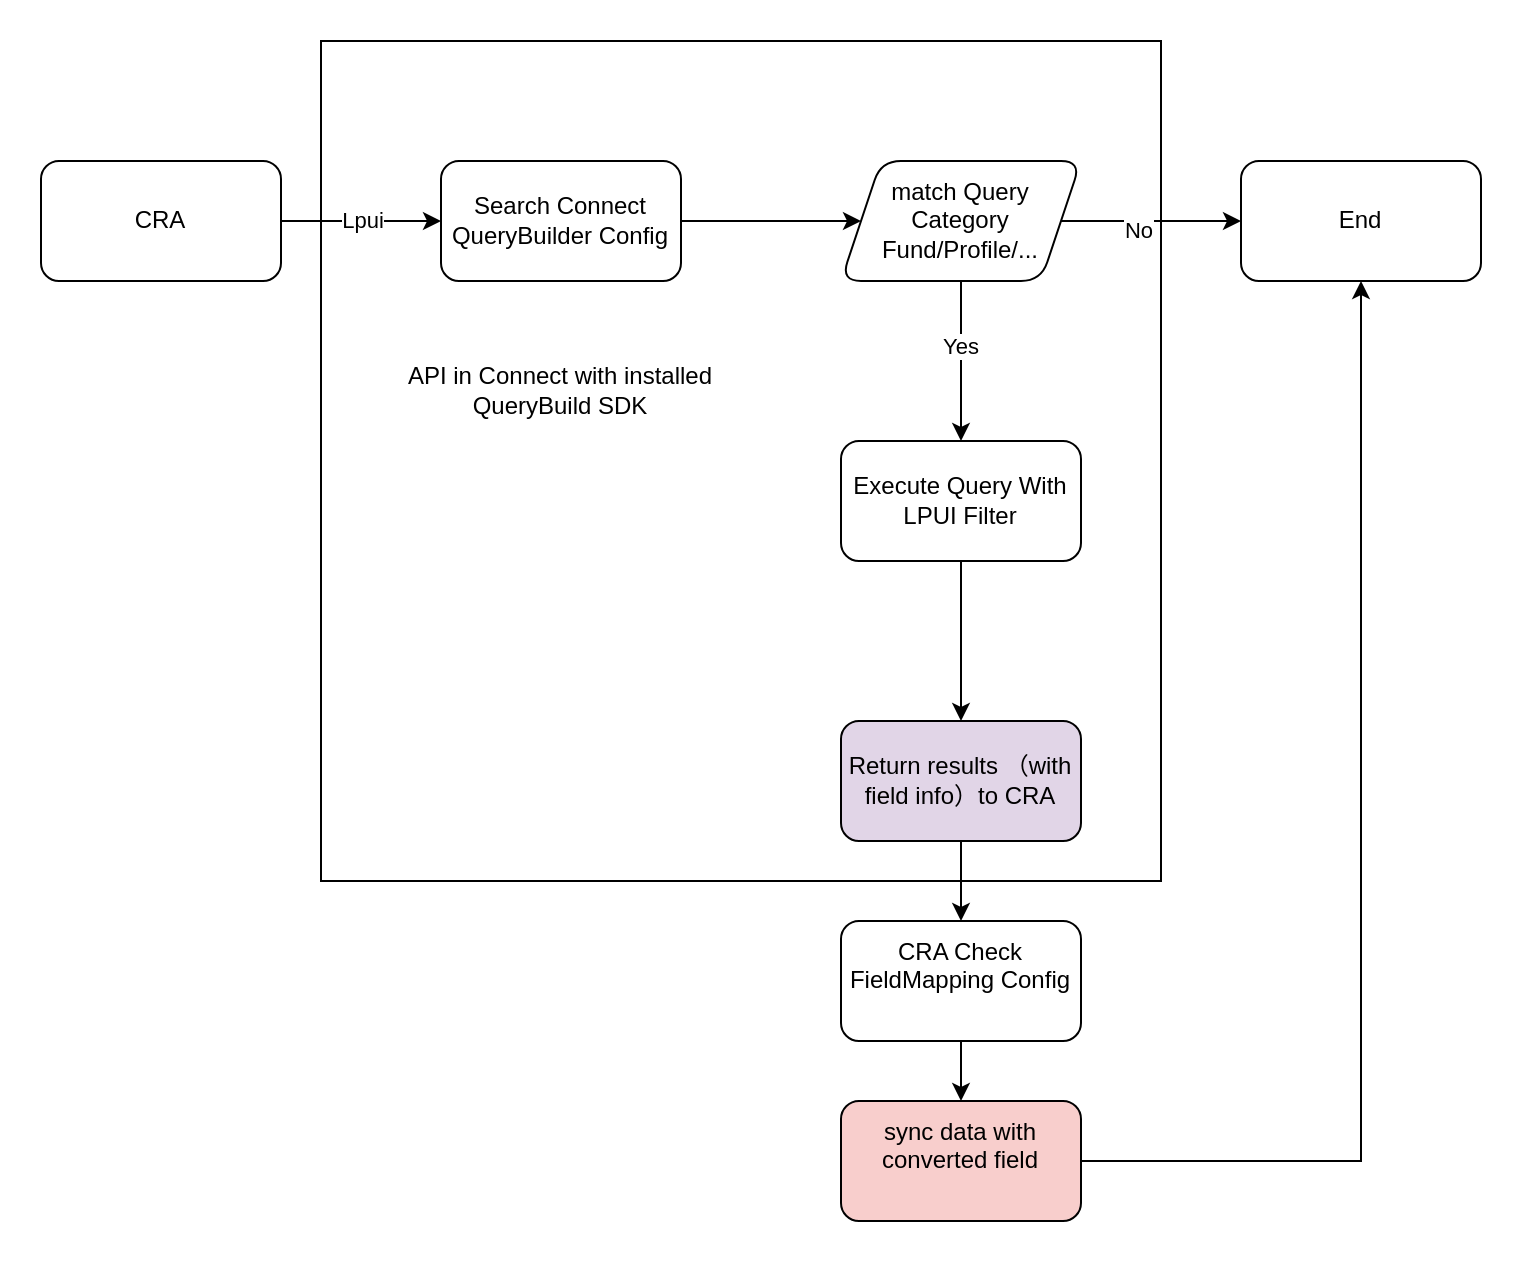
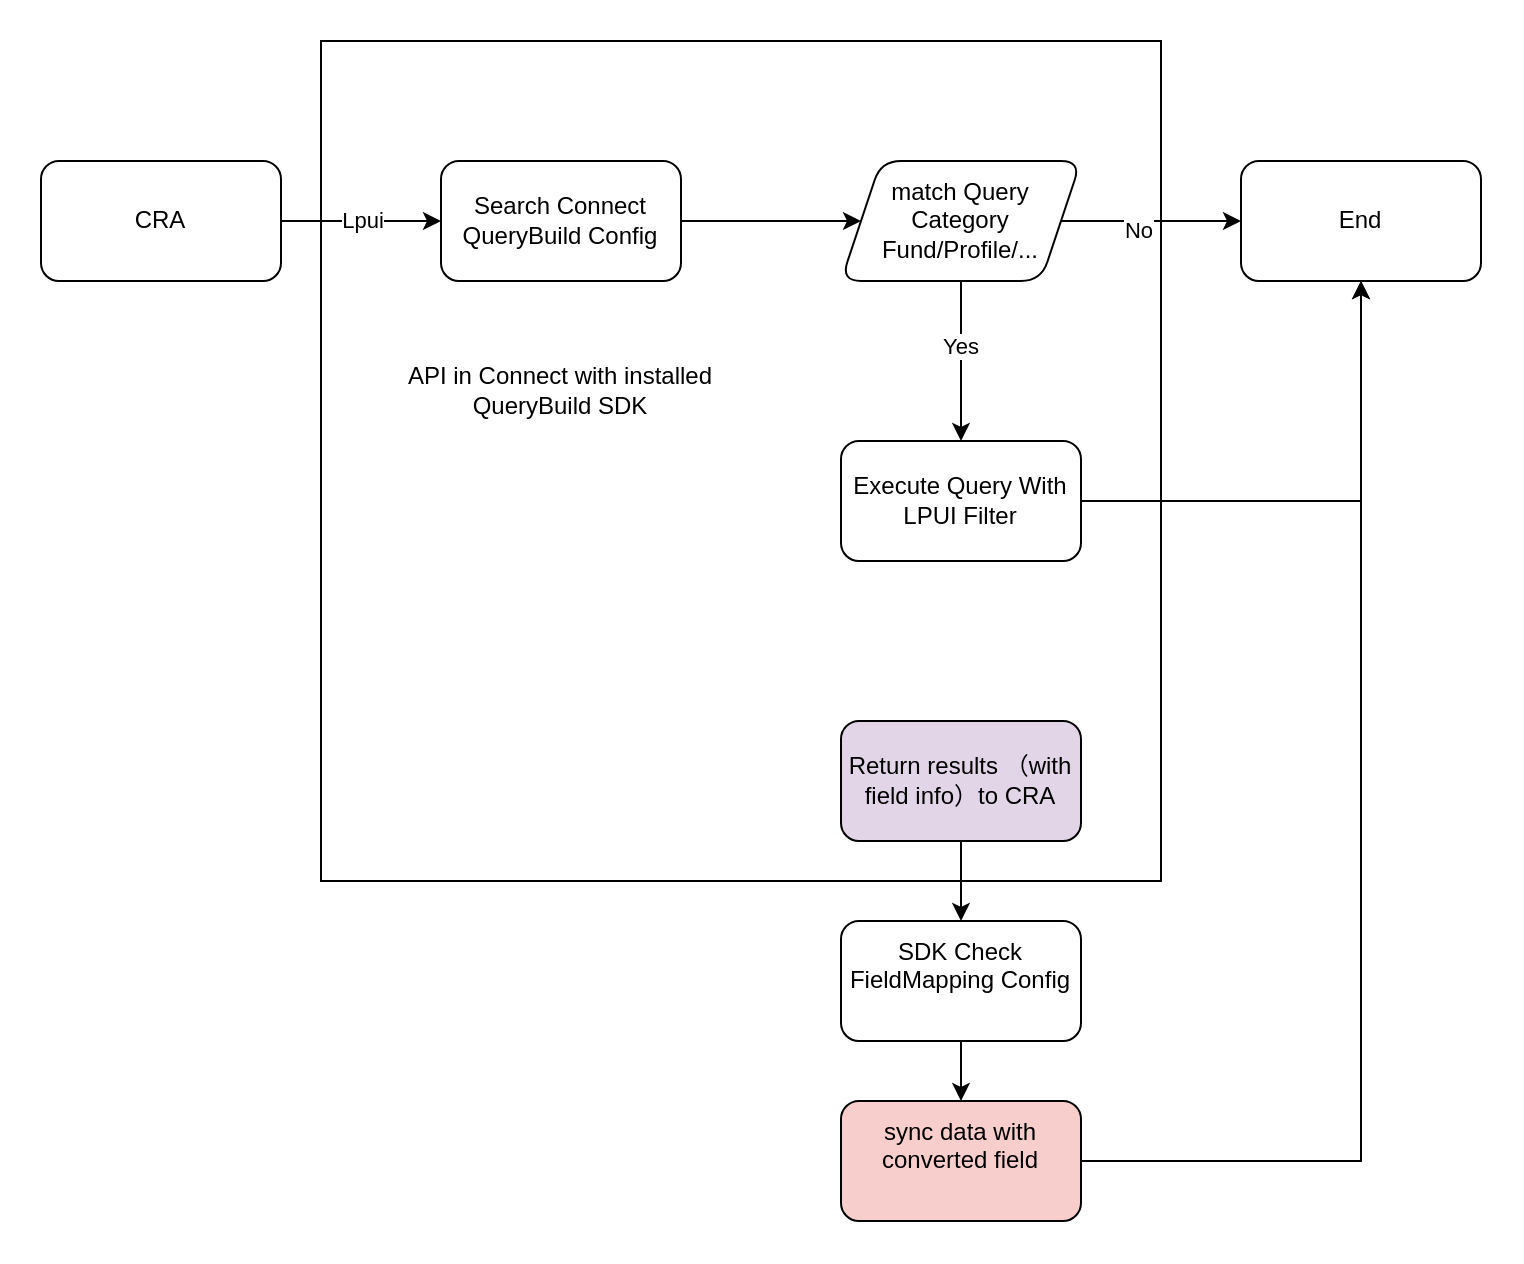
node "Search Connect QueryBuilder Config": label "Search Connect QueryBuilder Config" -> "Search Connect QueryBuild Config"
edge "Execute Query With LPUI Filter" -> "Return results （with field info）to CRA": now "Execute Query With LPUI Filter" -> "End"
node "CRA Check FieldMapping Config": label "CRA Check FieldMapping Config" -> "SDK Check FieldMapping Config"
